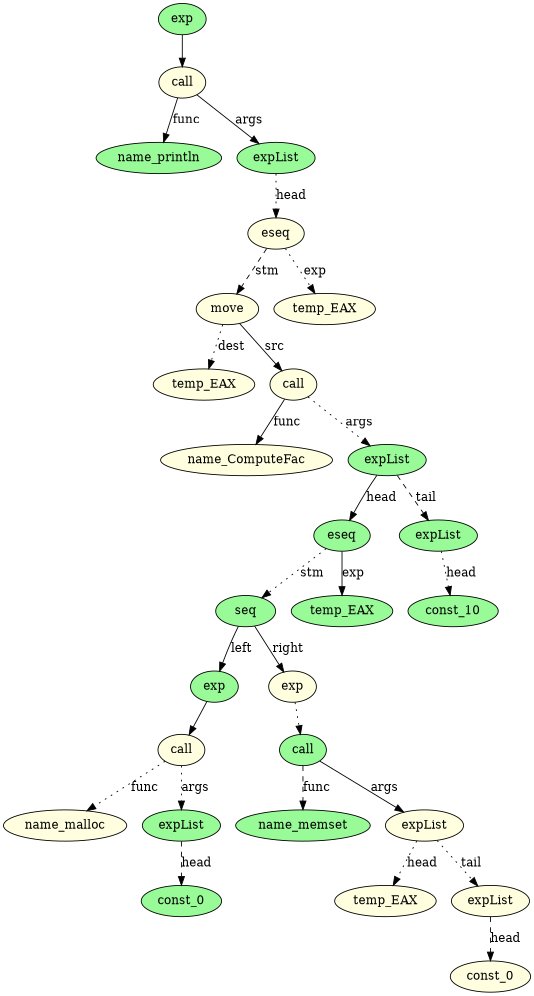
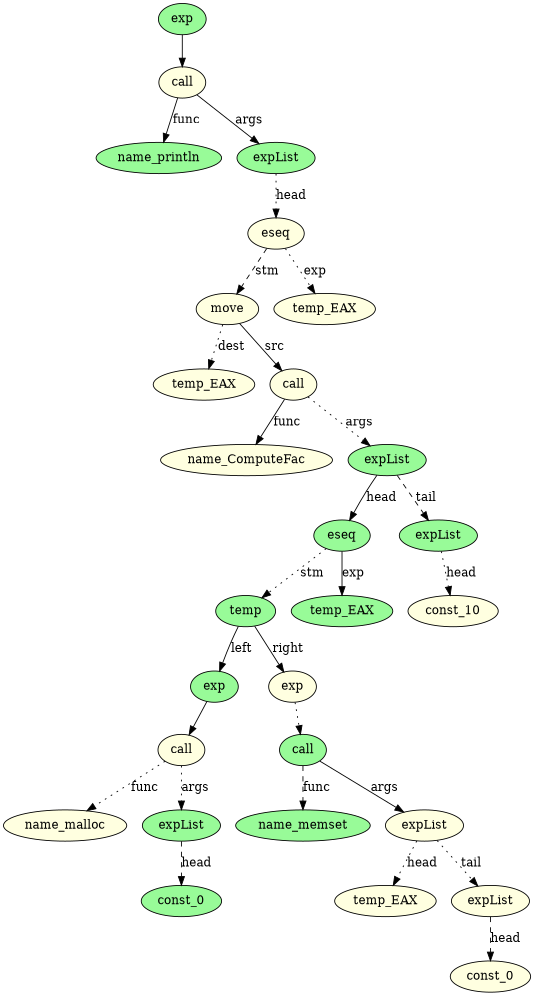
node "seq": label "seq" -> "temp"
node "const_10": fillcolor palegreen -> lightyellow
